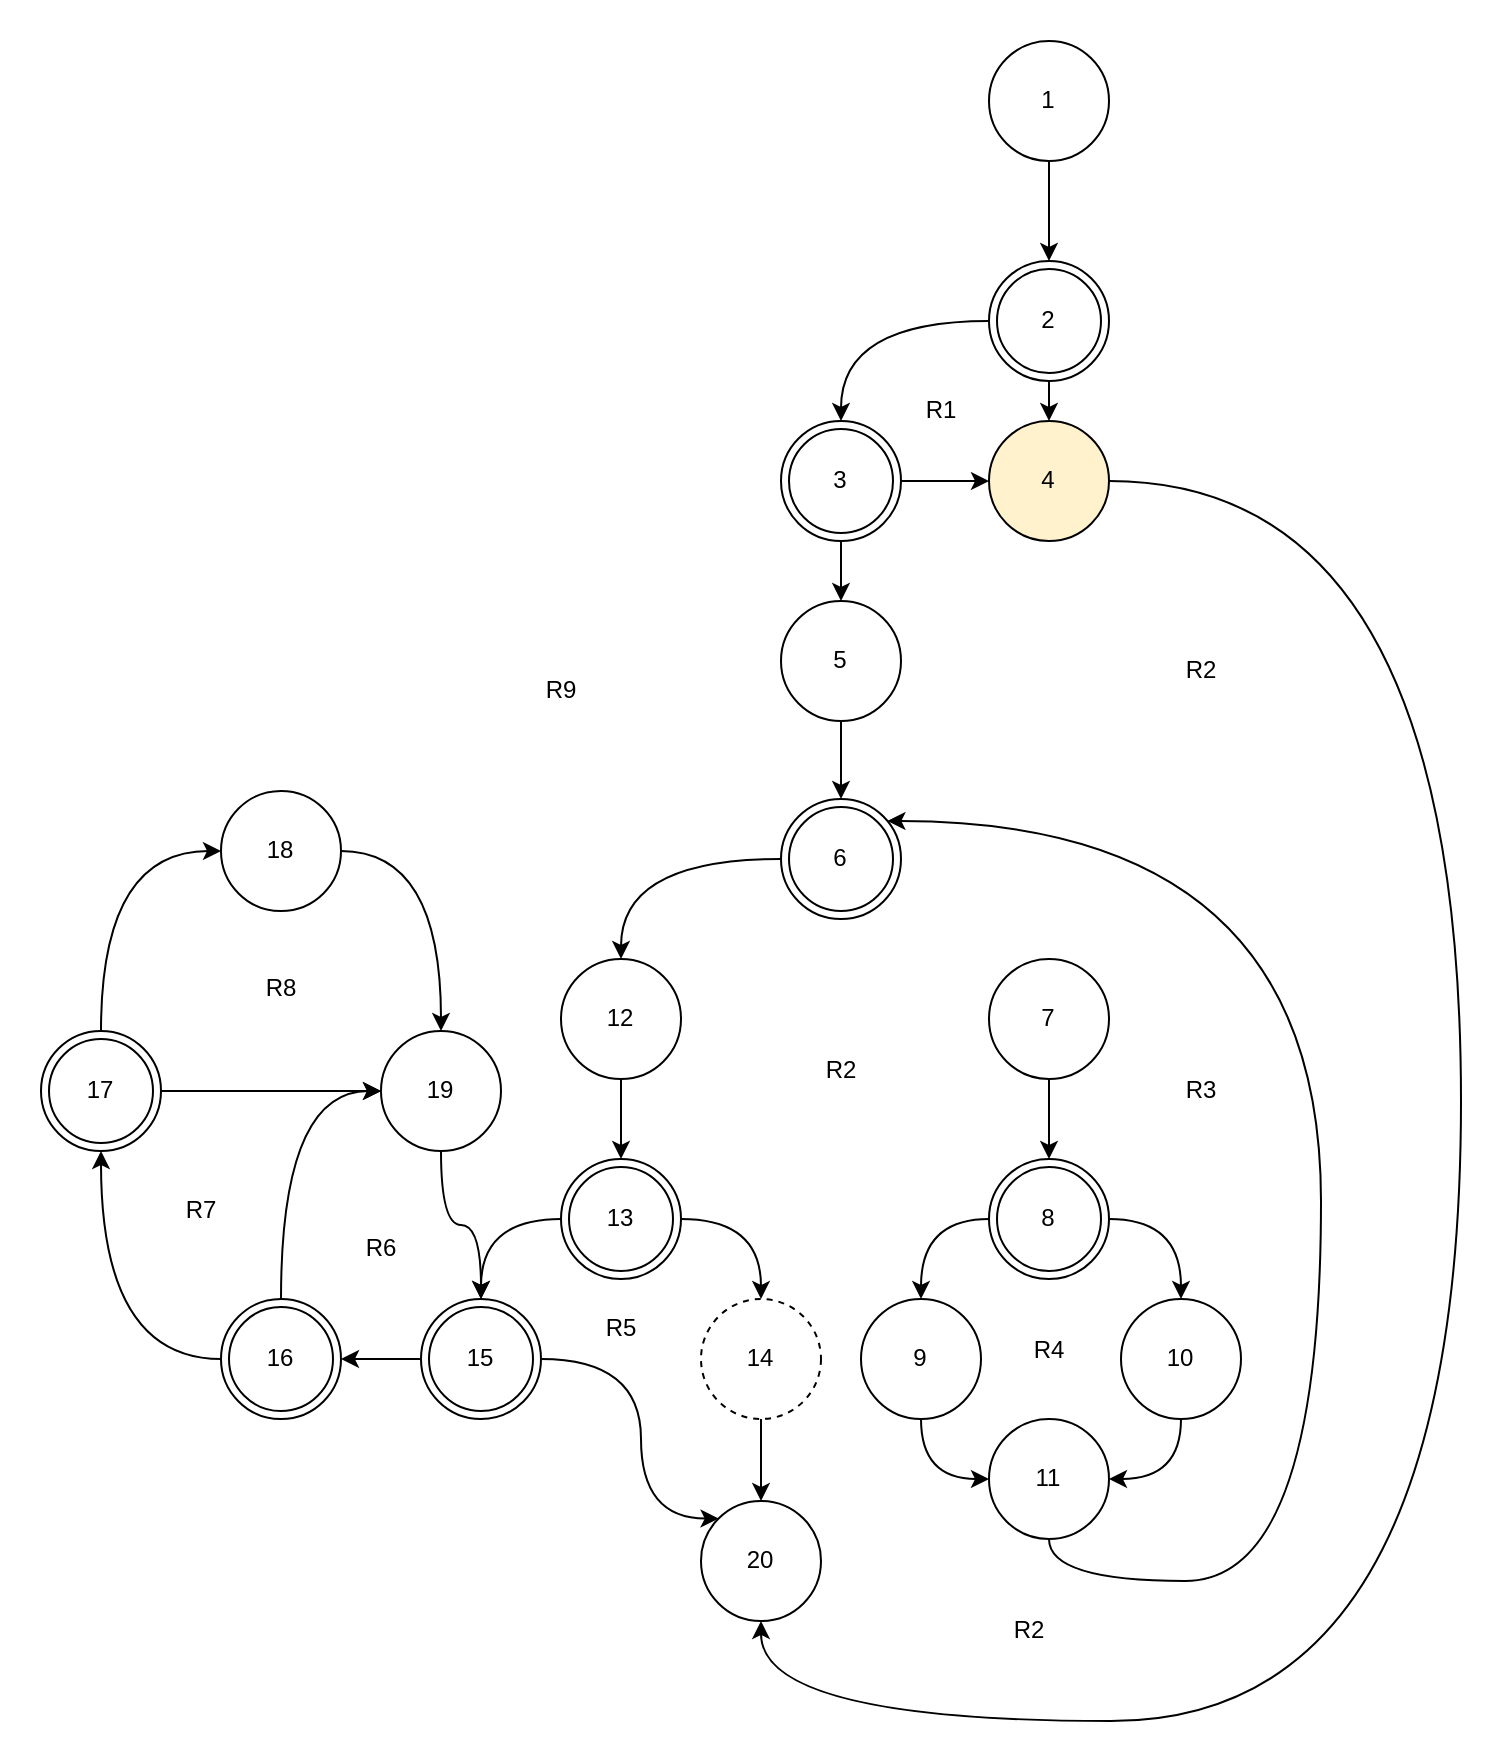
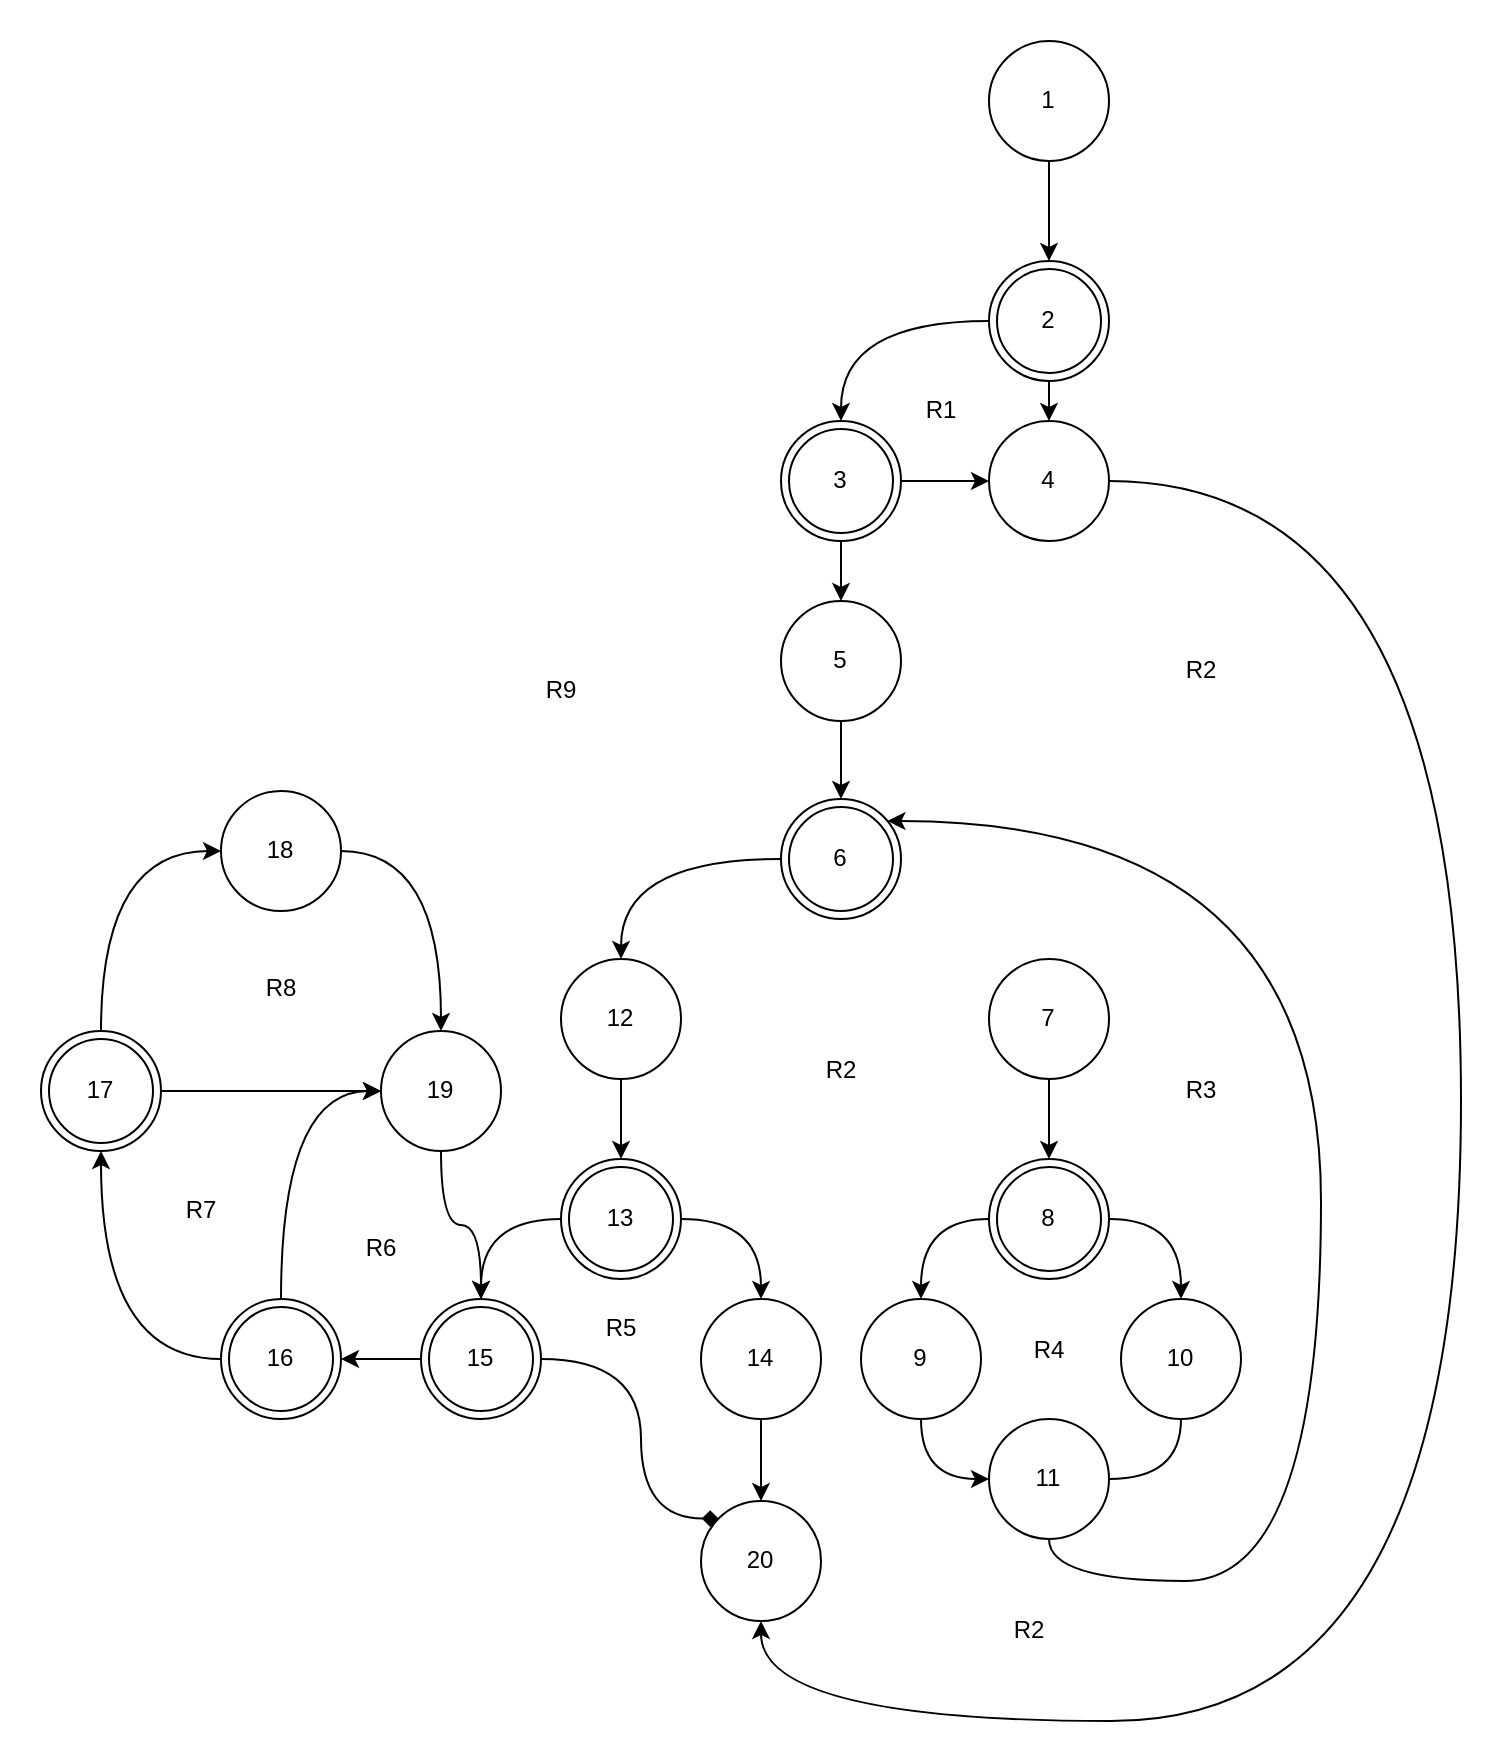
node "4": fillcolor #fff2cc -> #ffffff
node "14": style dashed -> solid
edge "10" -> "11": arrowhead classic -> none
edge "15" -> "20": arrowhead classic -> diamond
